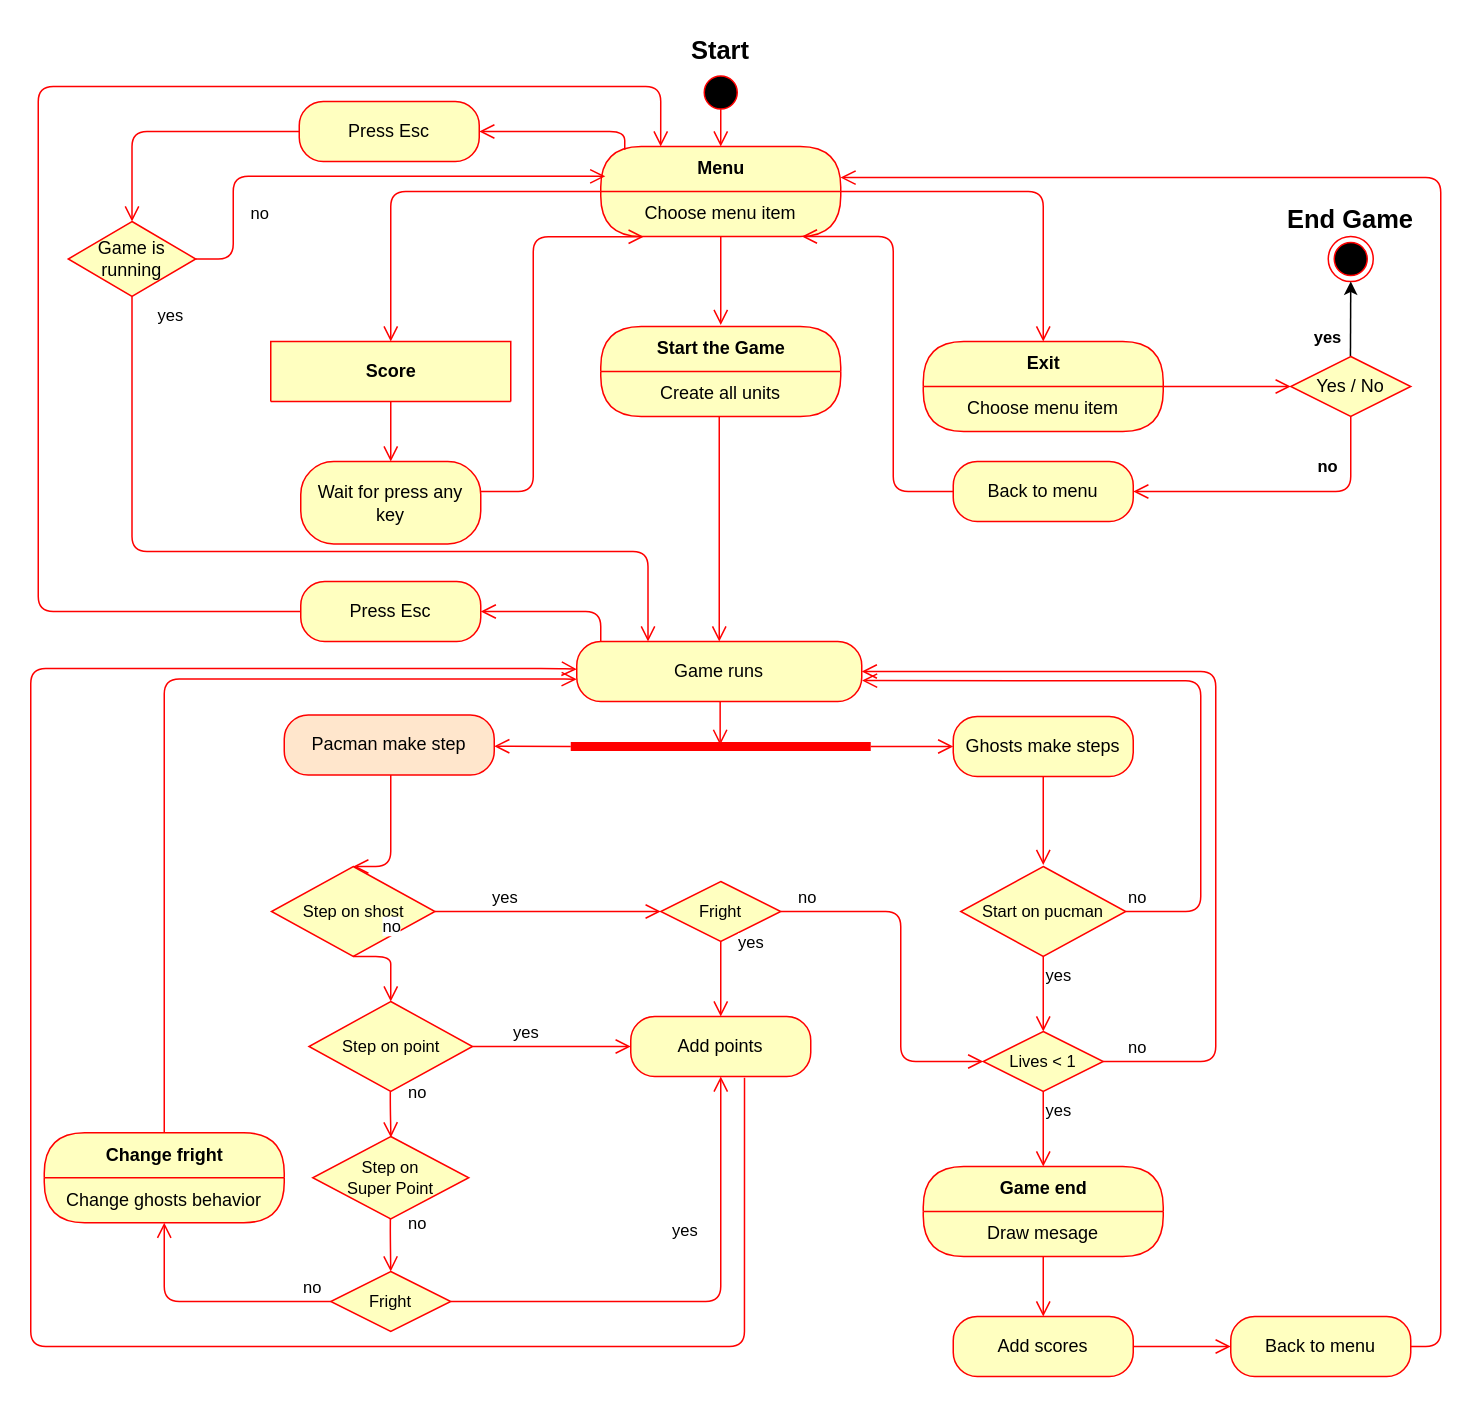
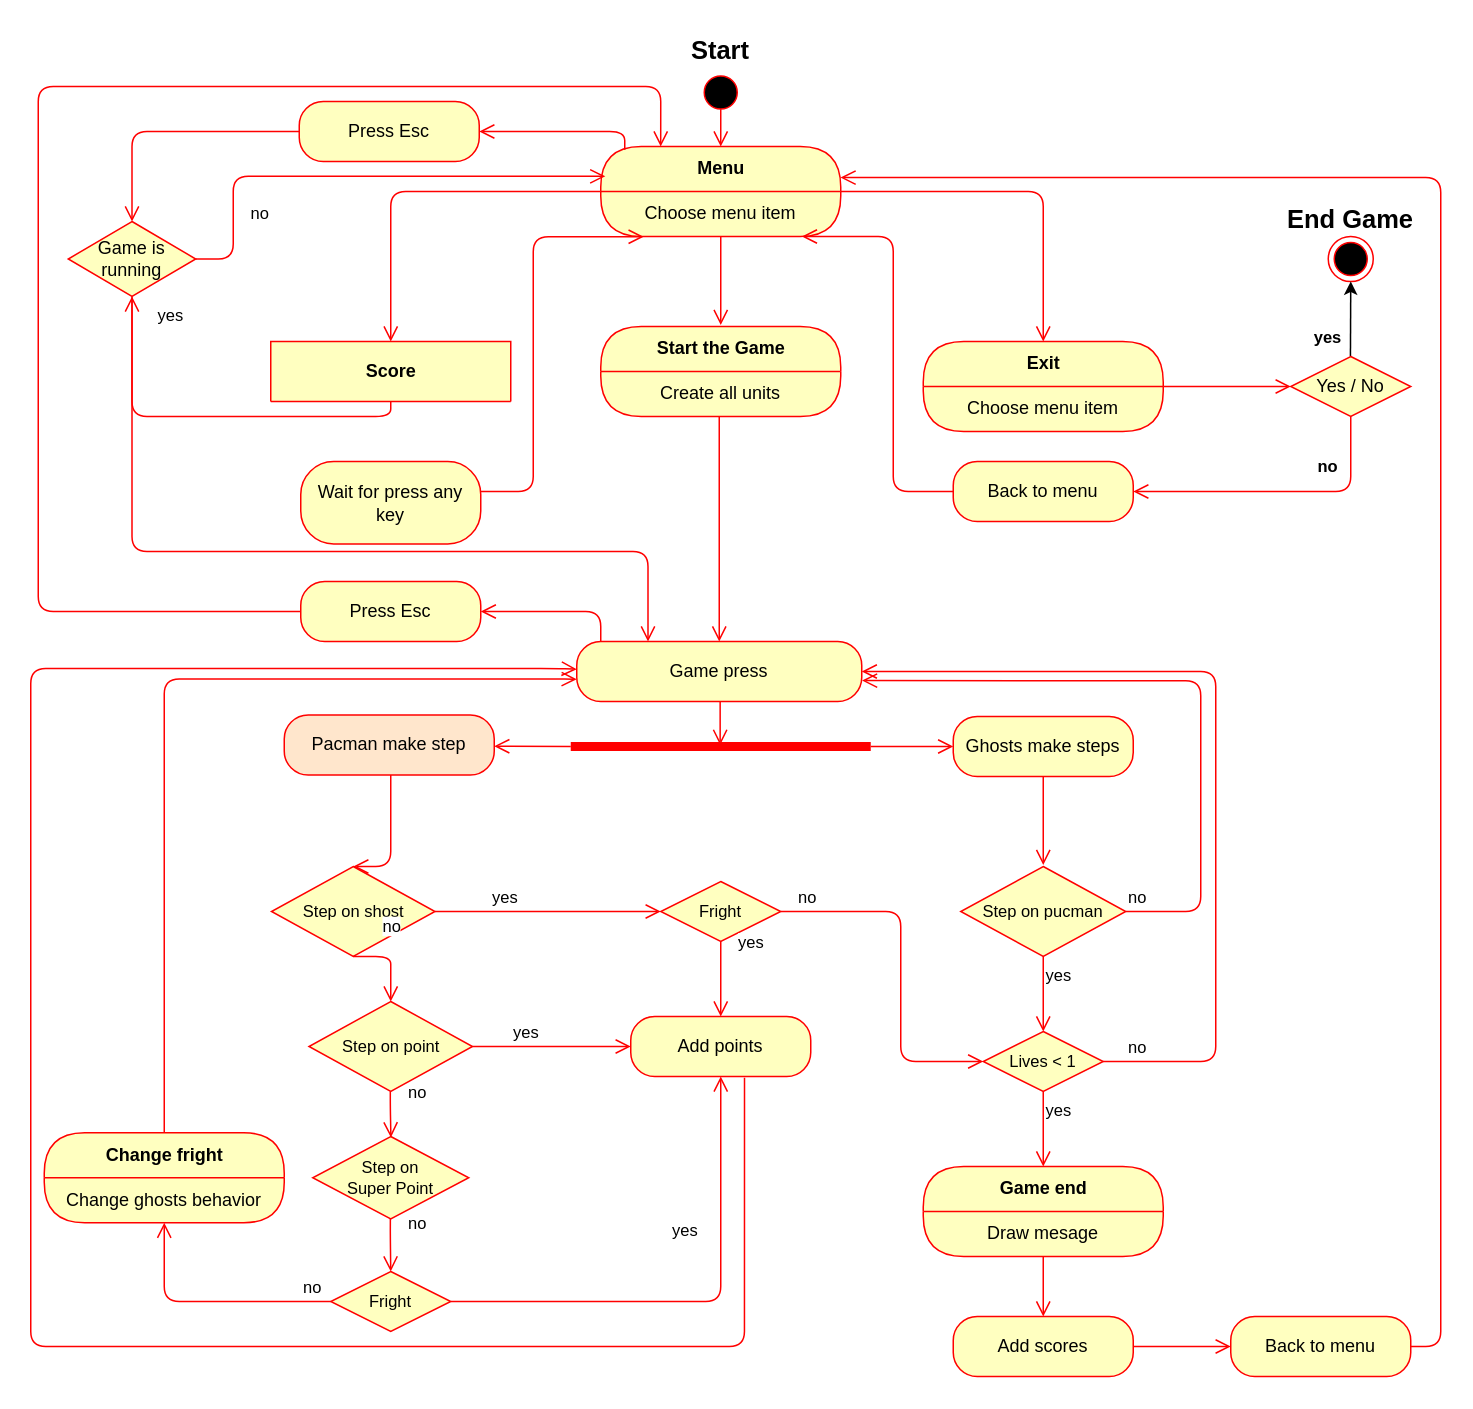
edge "Score" -> "Wait for press any key": now "Score" -> "Game is running"
node "Game runs": label "Game runs" -> "Game press"
node "Start on pucman": label "Start on pucman" -> "Step on pucman"
